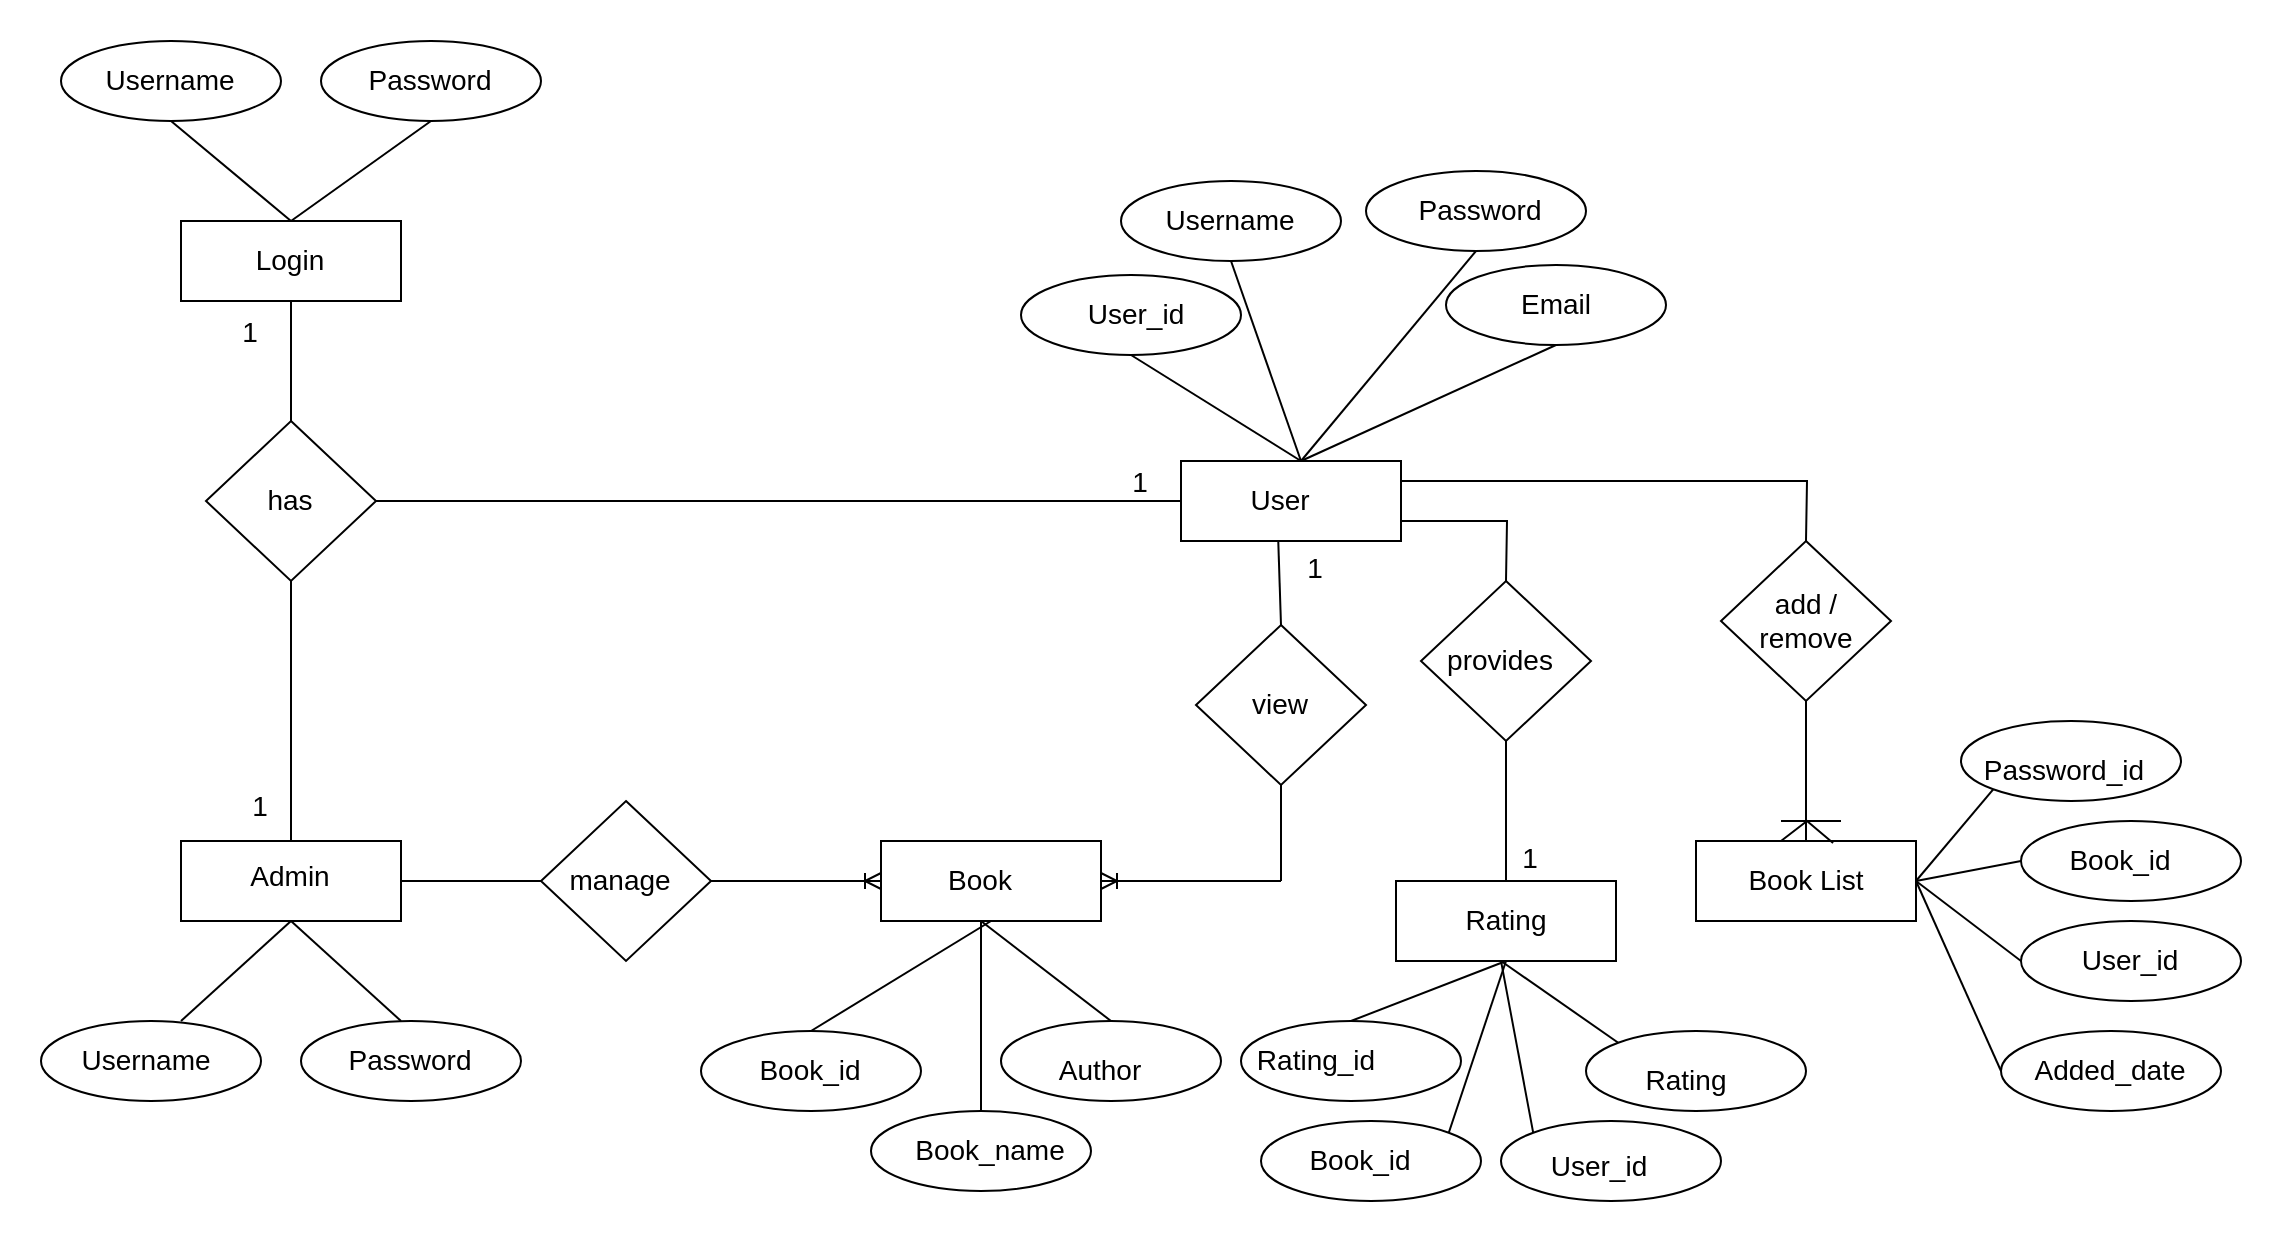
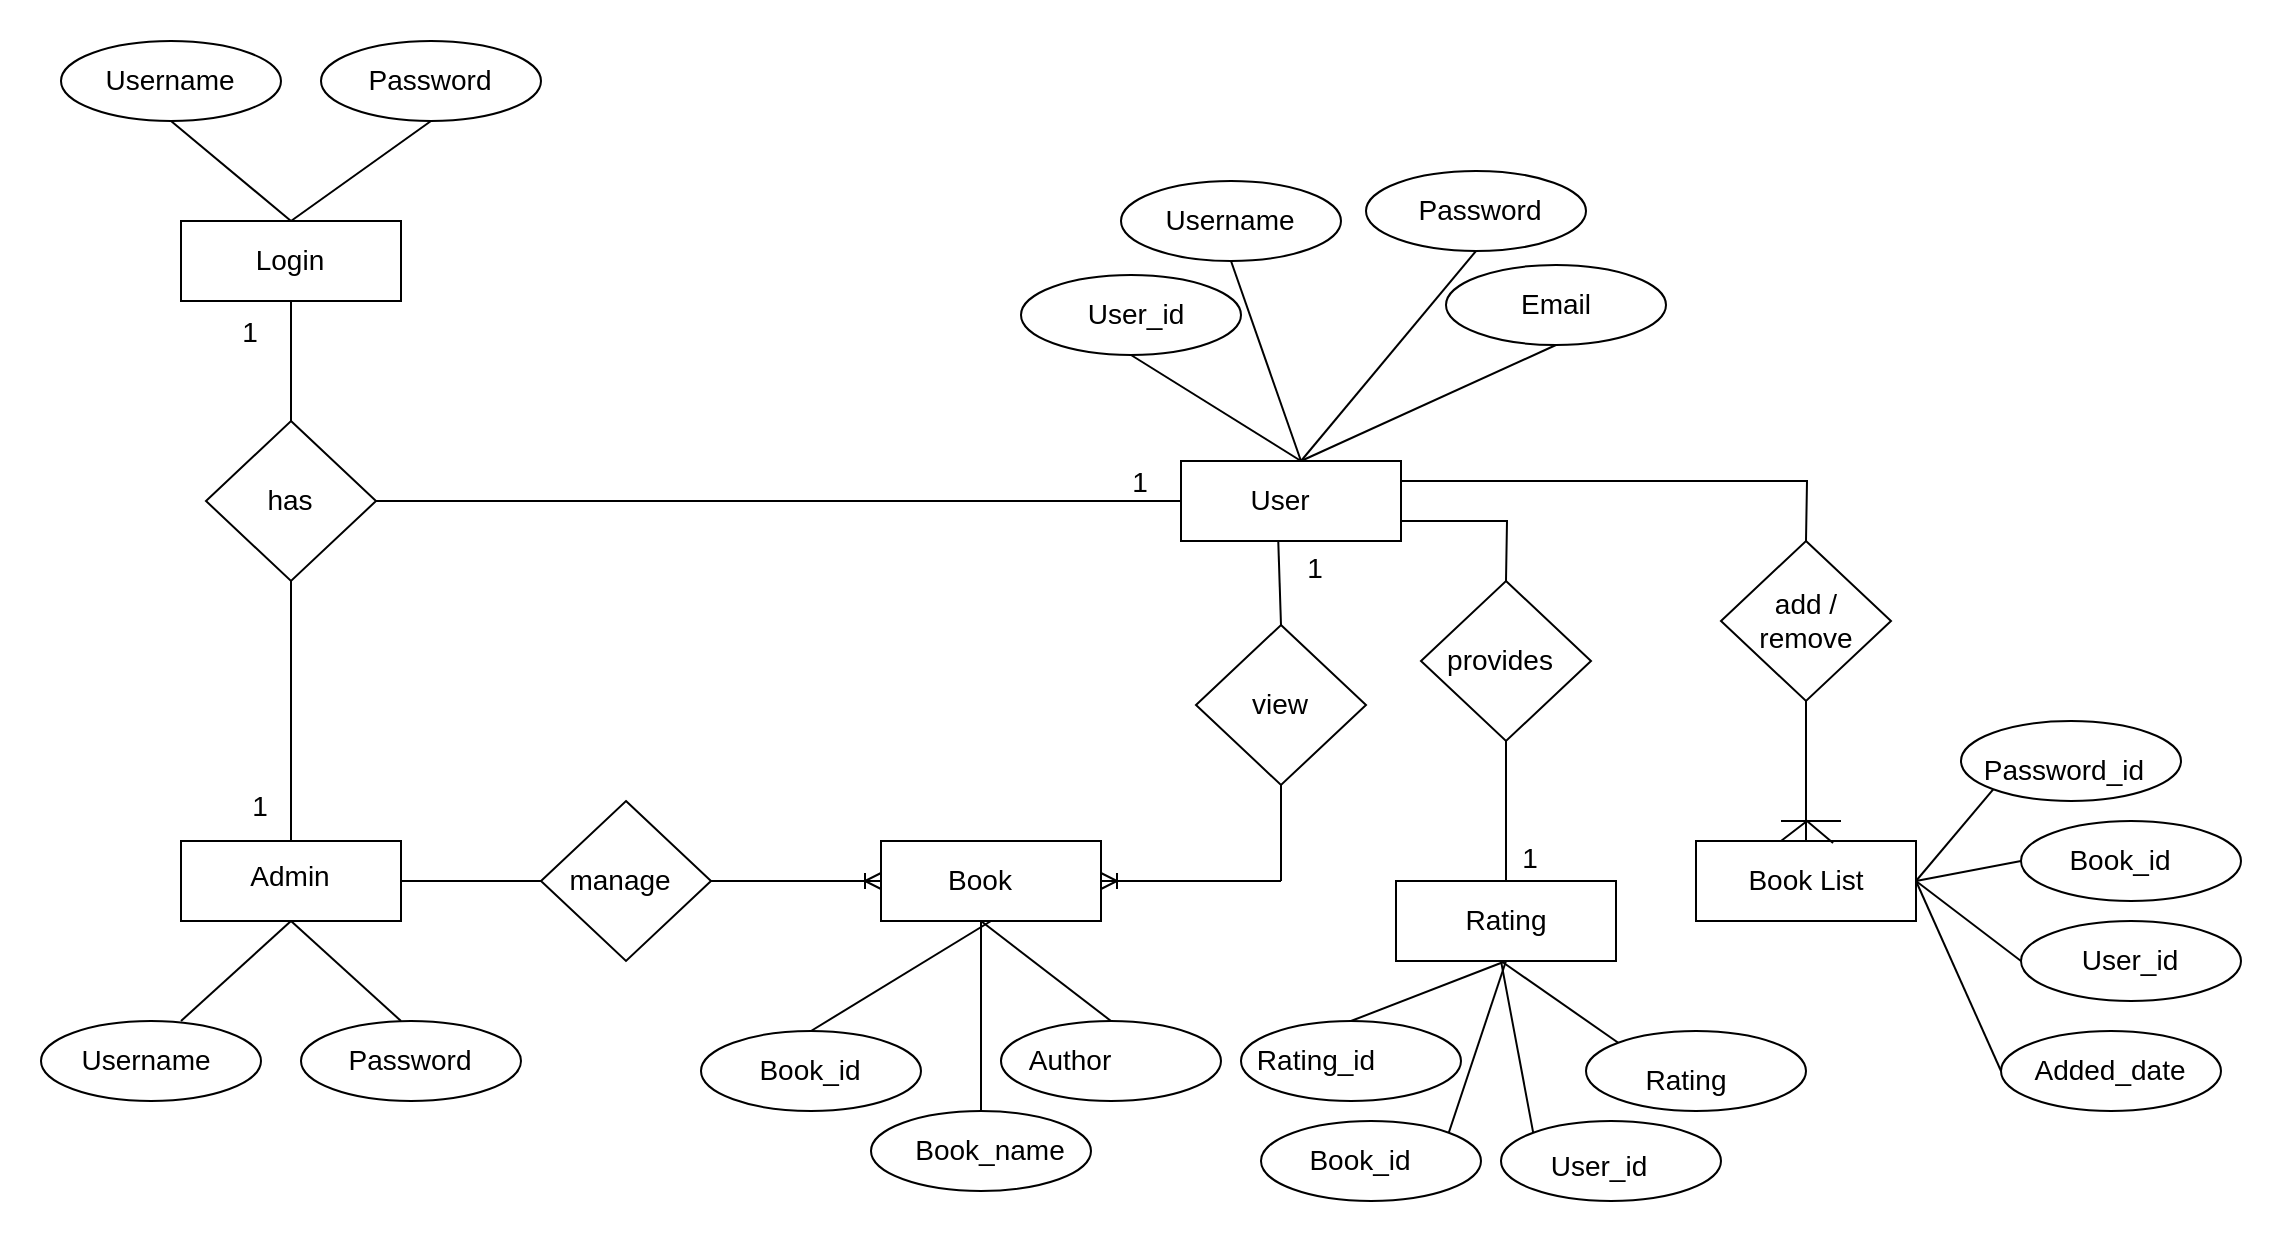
node "Author": moved (1101, 1071) -> (1071, 1061)
